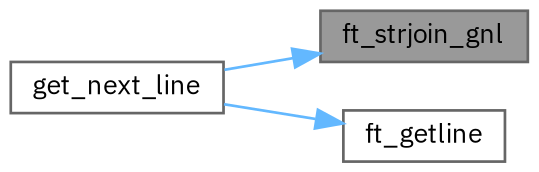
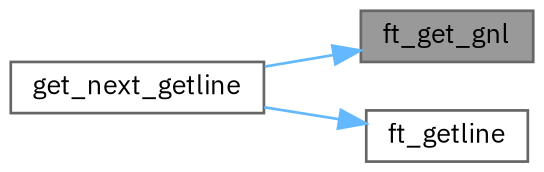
node "ft_strjoin_gnl": label "ft_strjoin_gnl" -> "ft_get_gnl"
node "get_next_line": label "get_next_line" -> "get_next_getline"
